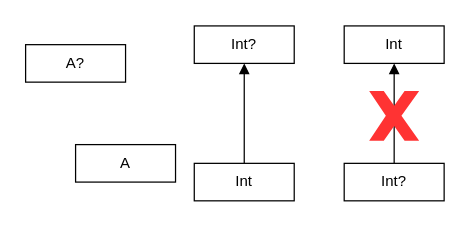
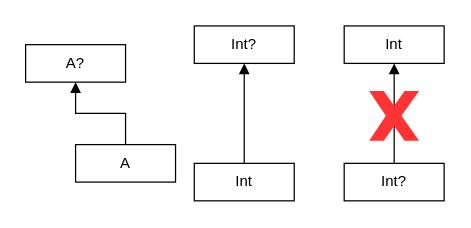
edge "A" -> "A?": added
